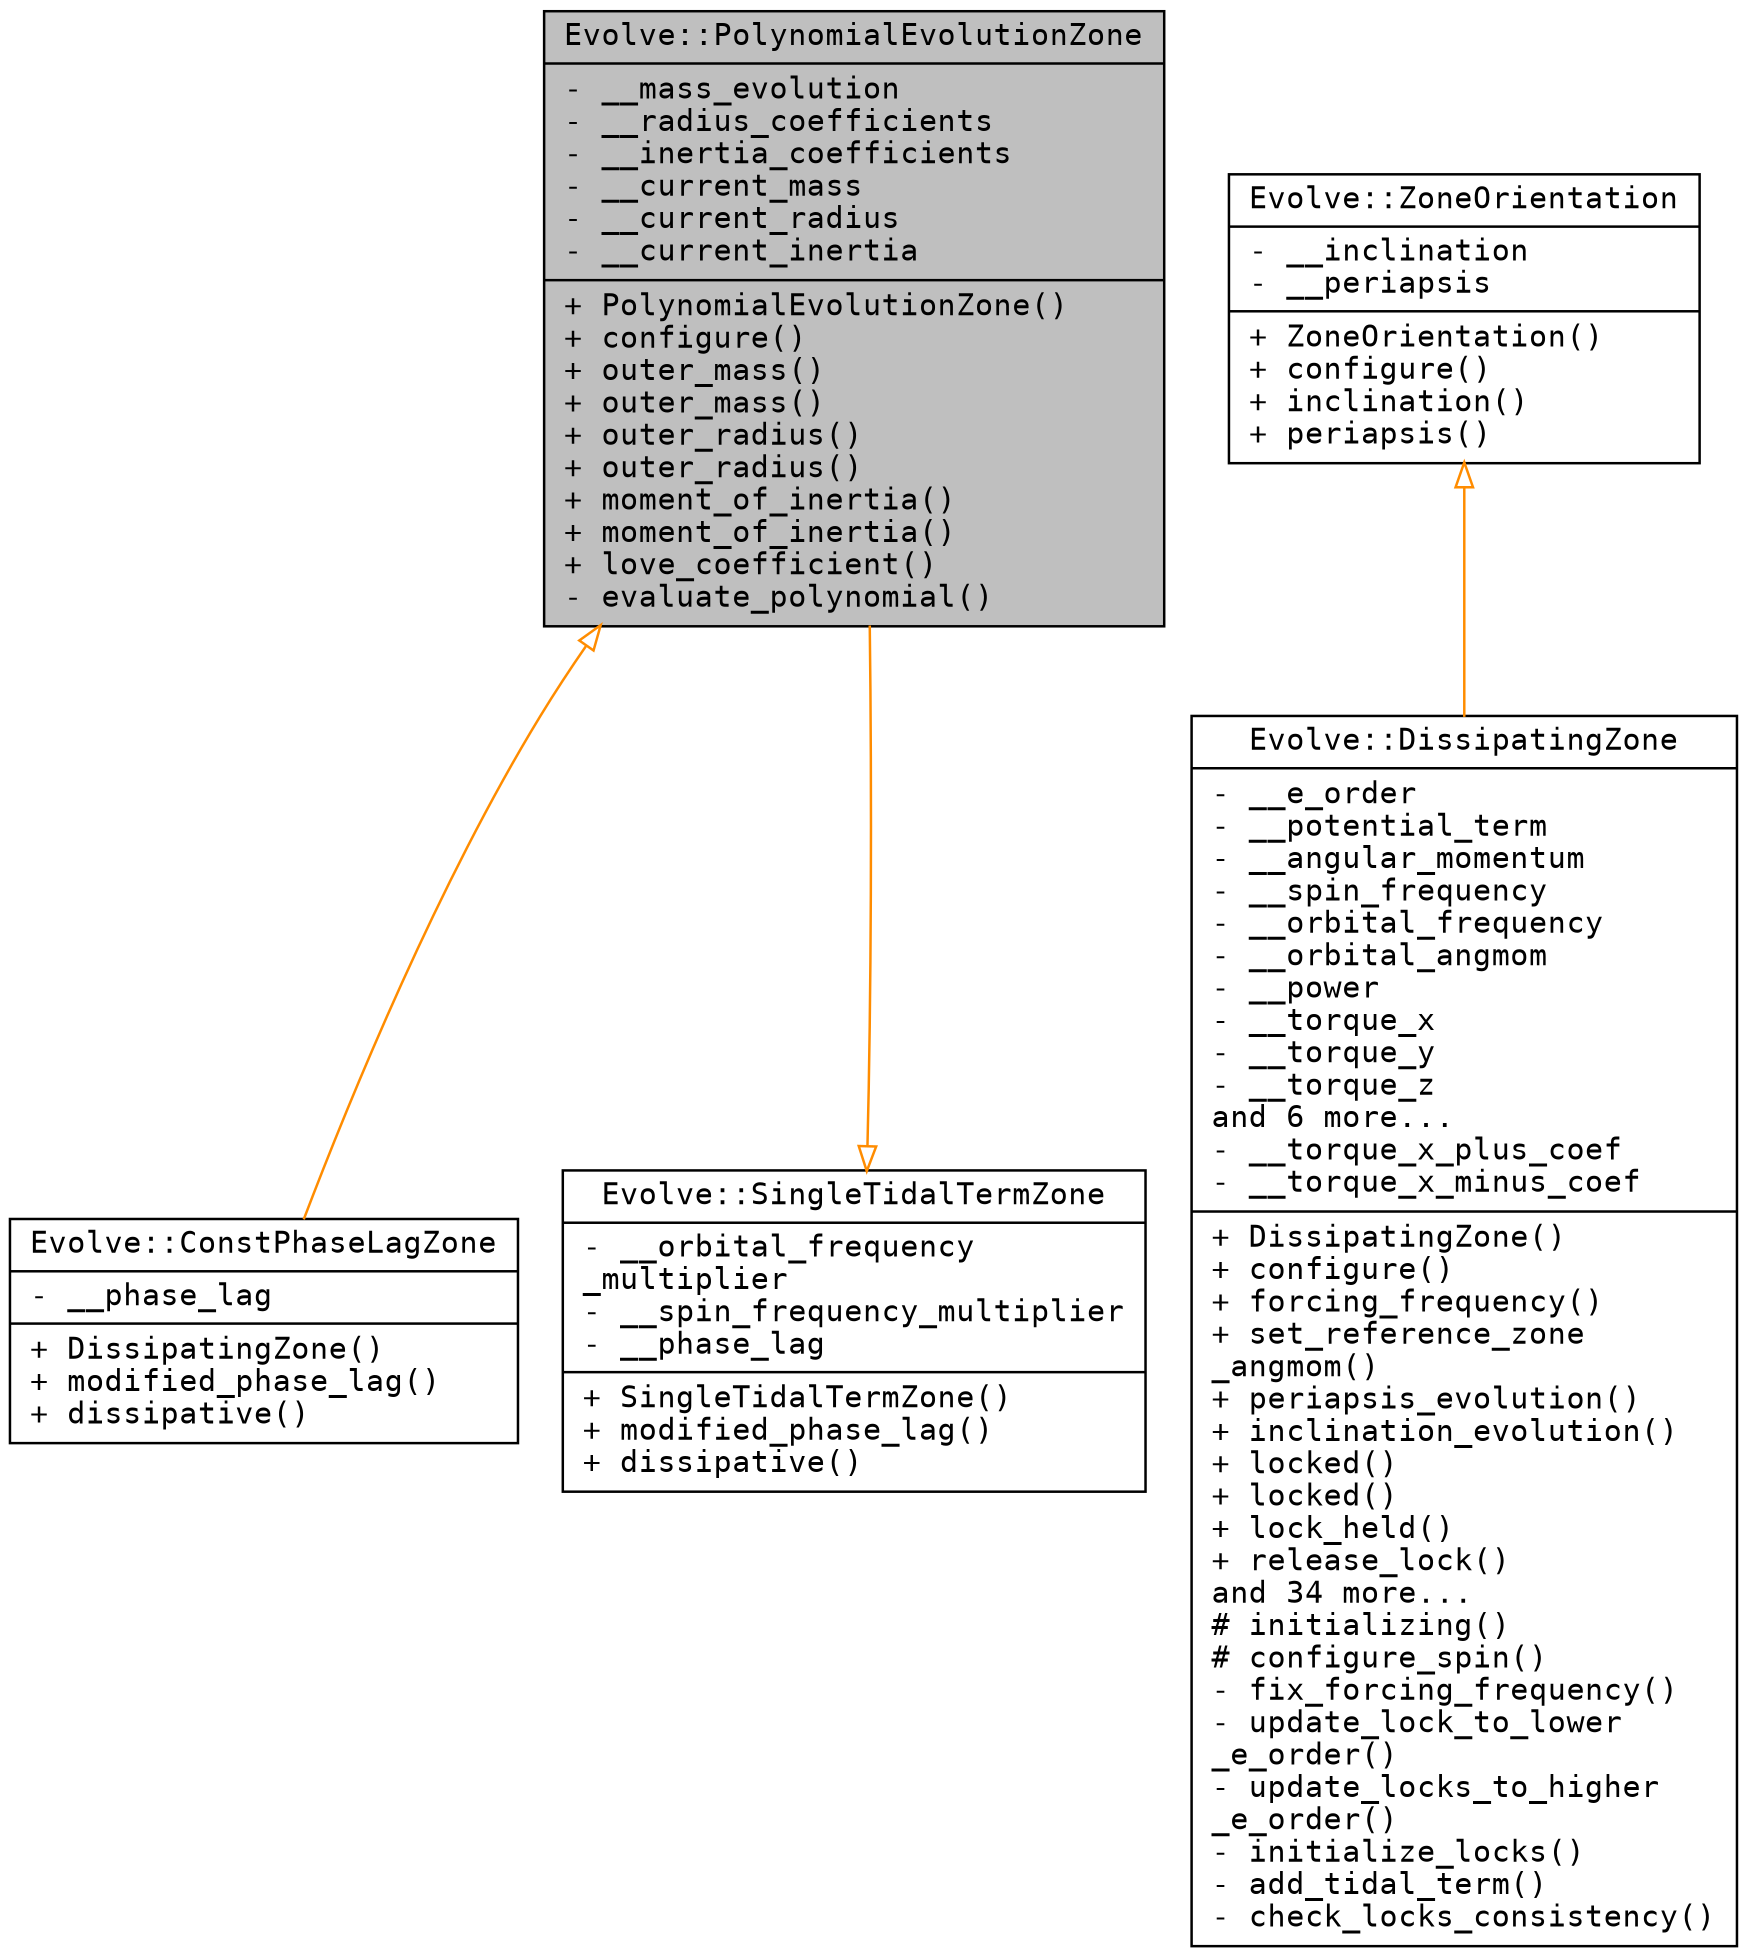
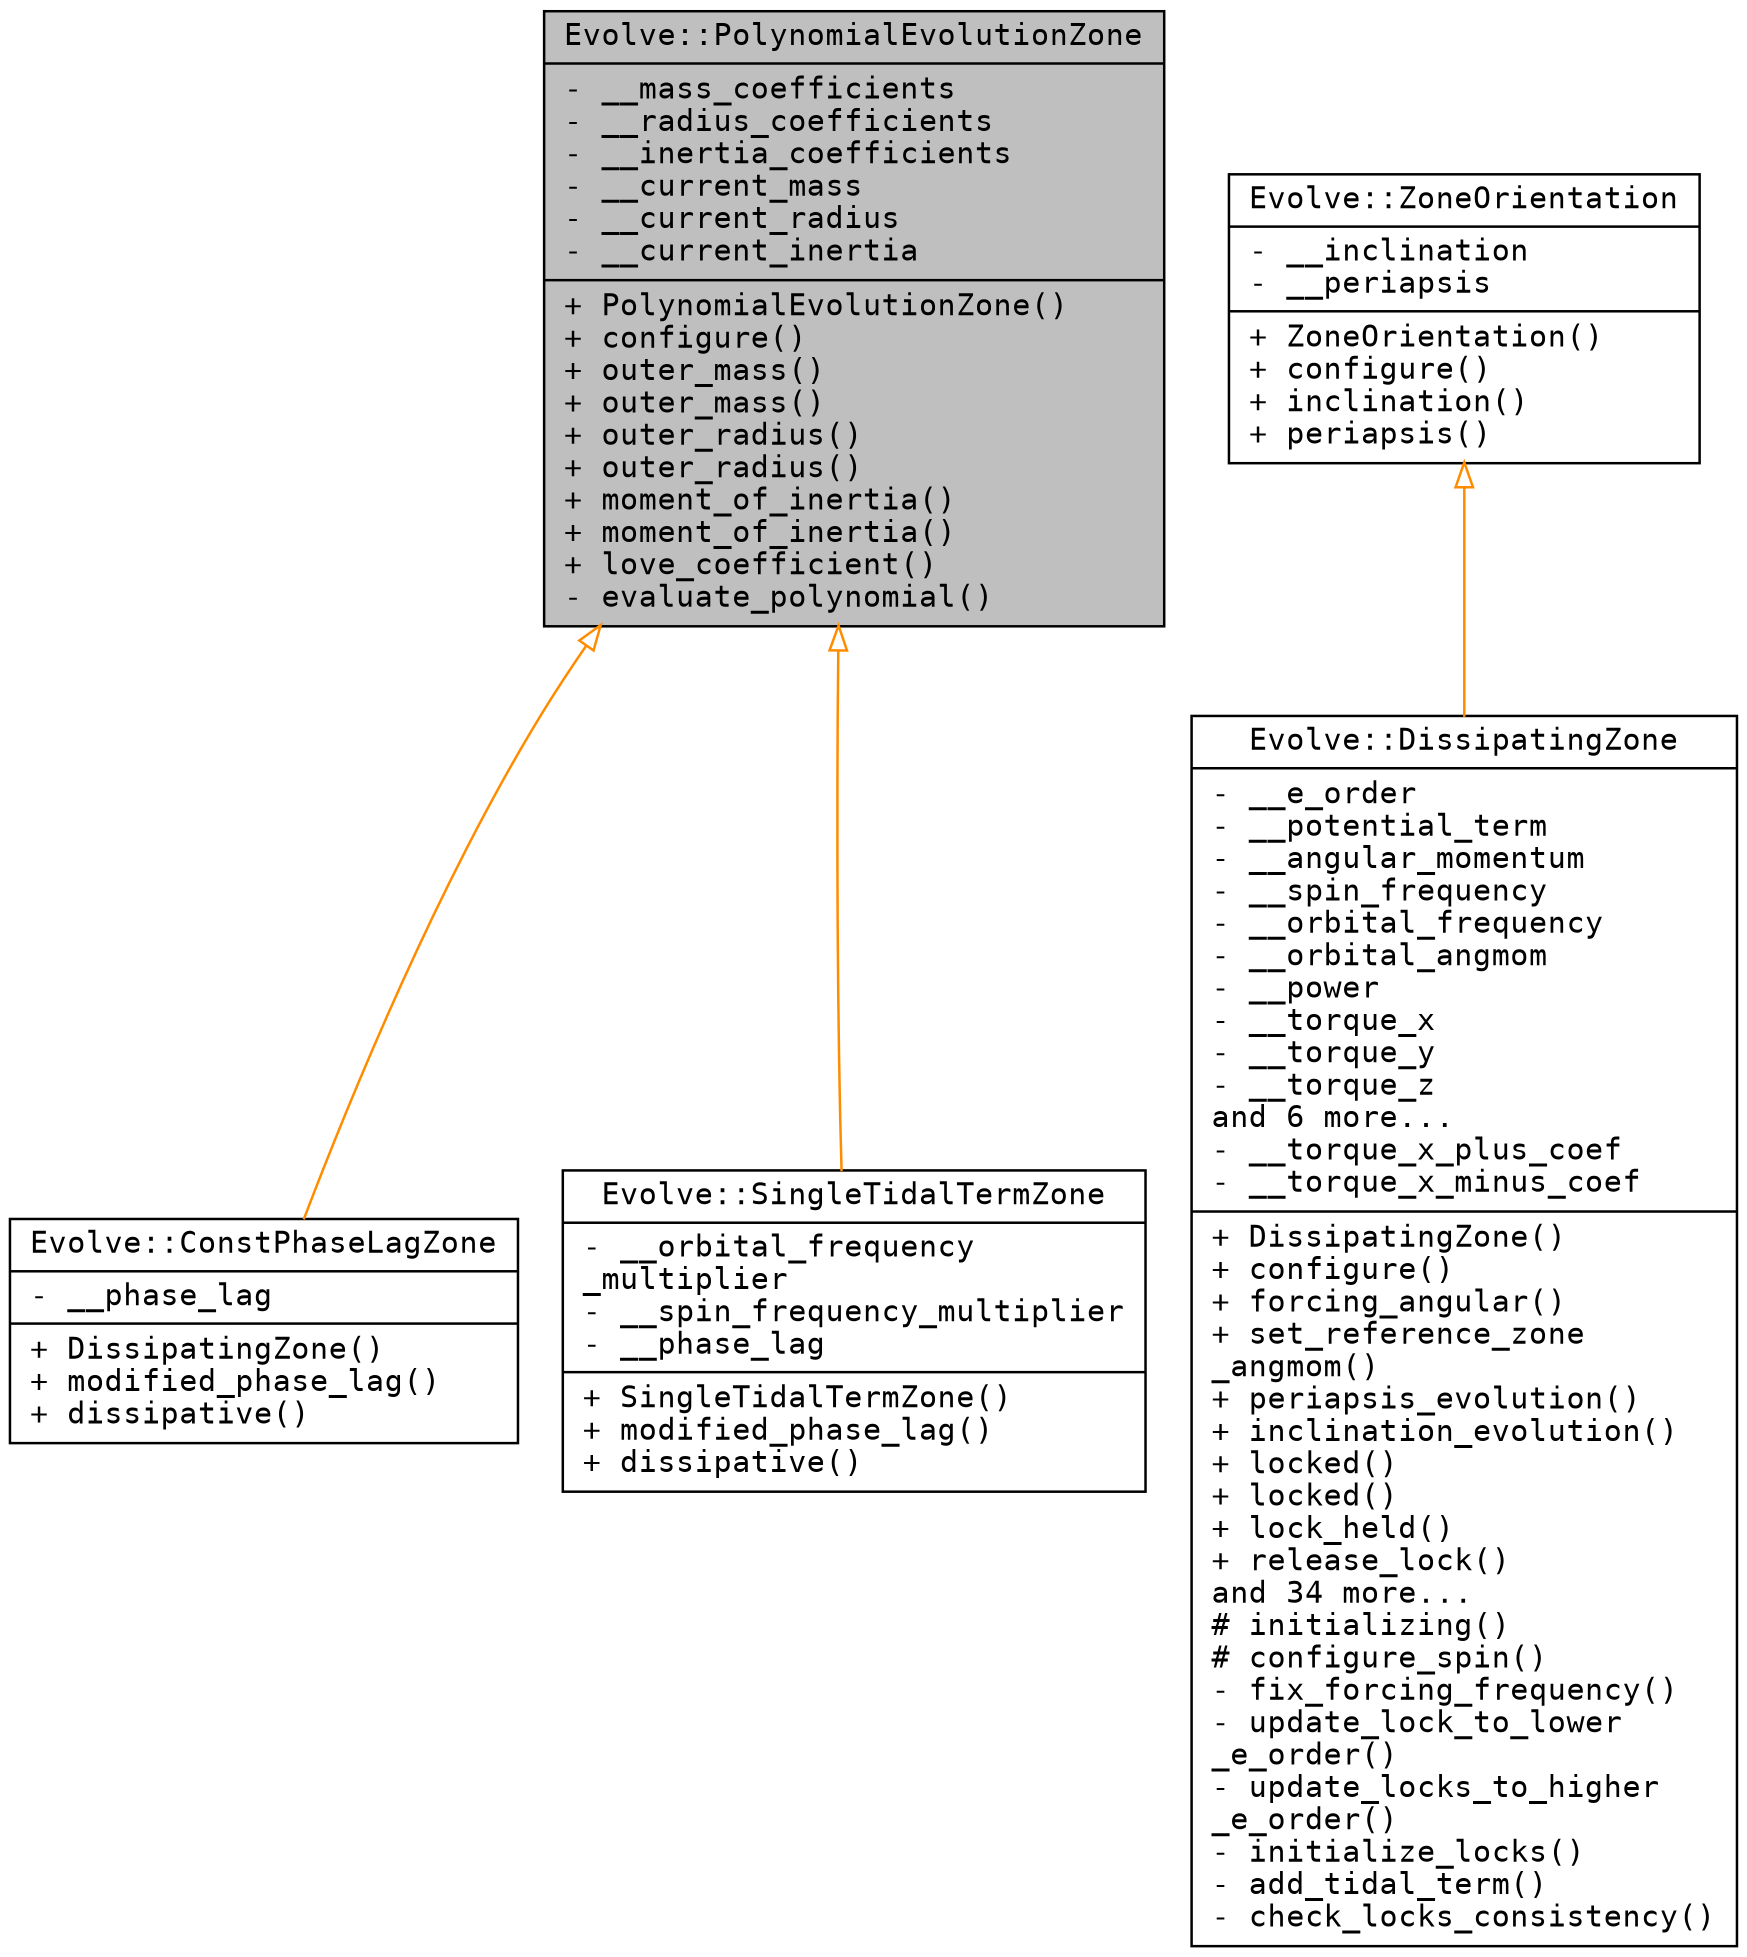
node "Evolve::PolynomialEvolutionZone": text "- __mass_evolution" -> "- __mass_coefficients"
edge "Evolve::PolynomialEvolutionZone" -> "Evolve::SingleTidalTermZone": reversed
node "Evolve::DissipatingZone": text "+ forcing_frequency()" -> "+ forcing_angular()"
